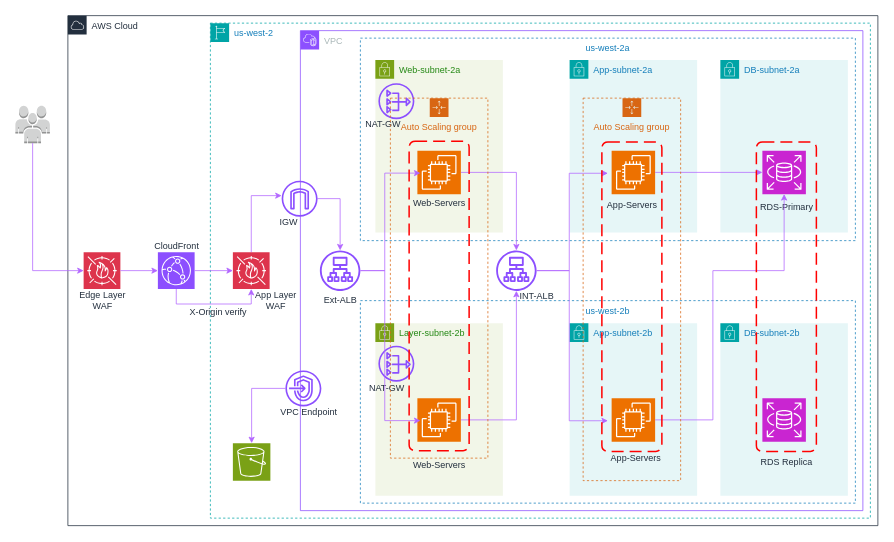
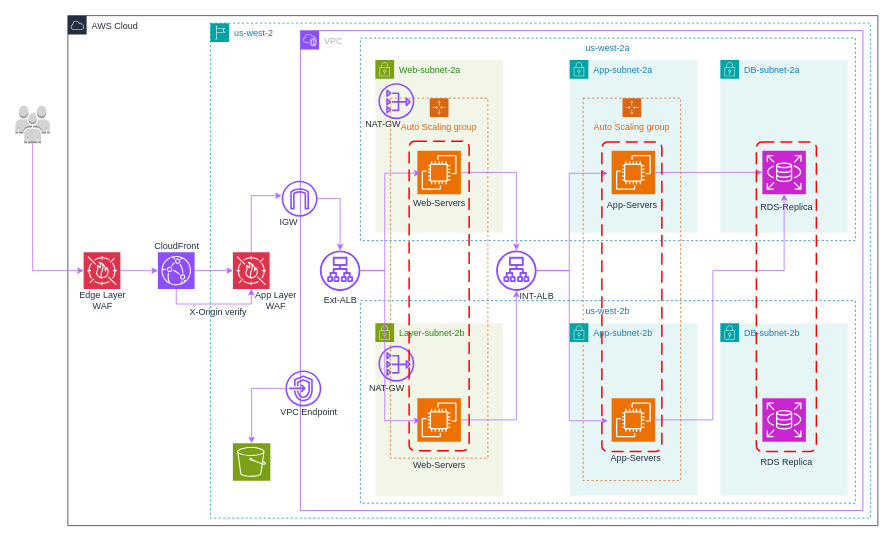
node "RDS-Primary": label "RDS-Primary" -> "RDS-Replica"
